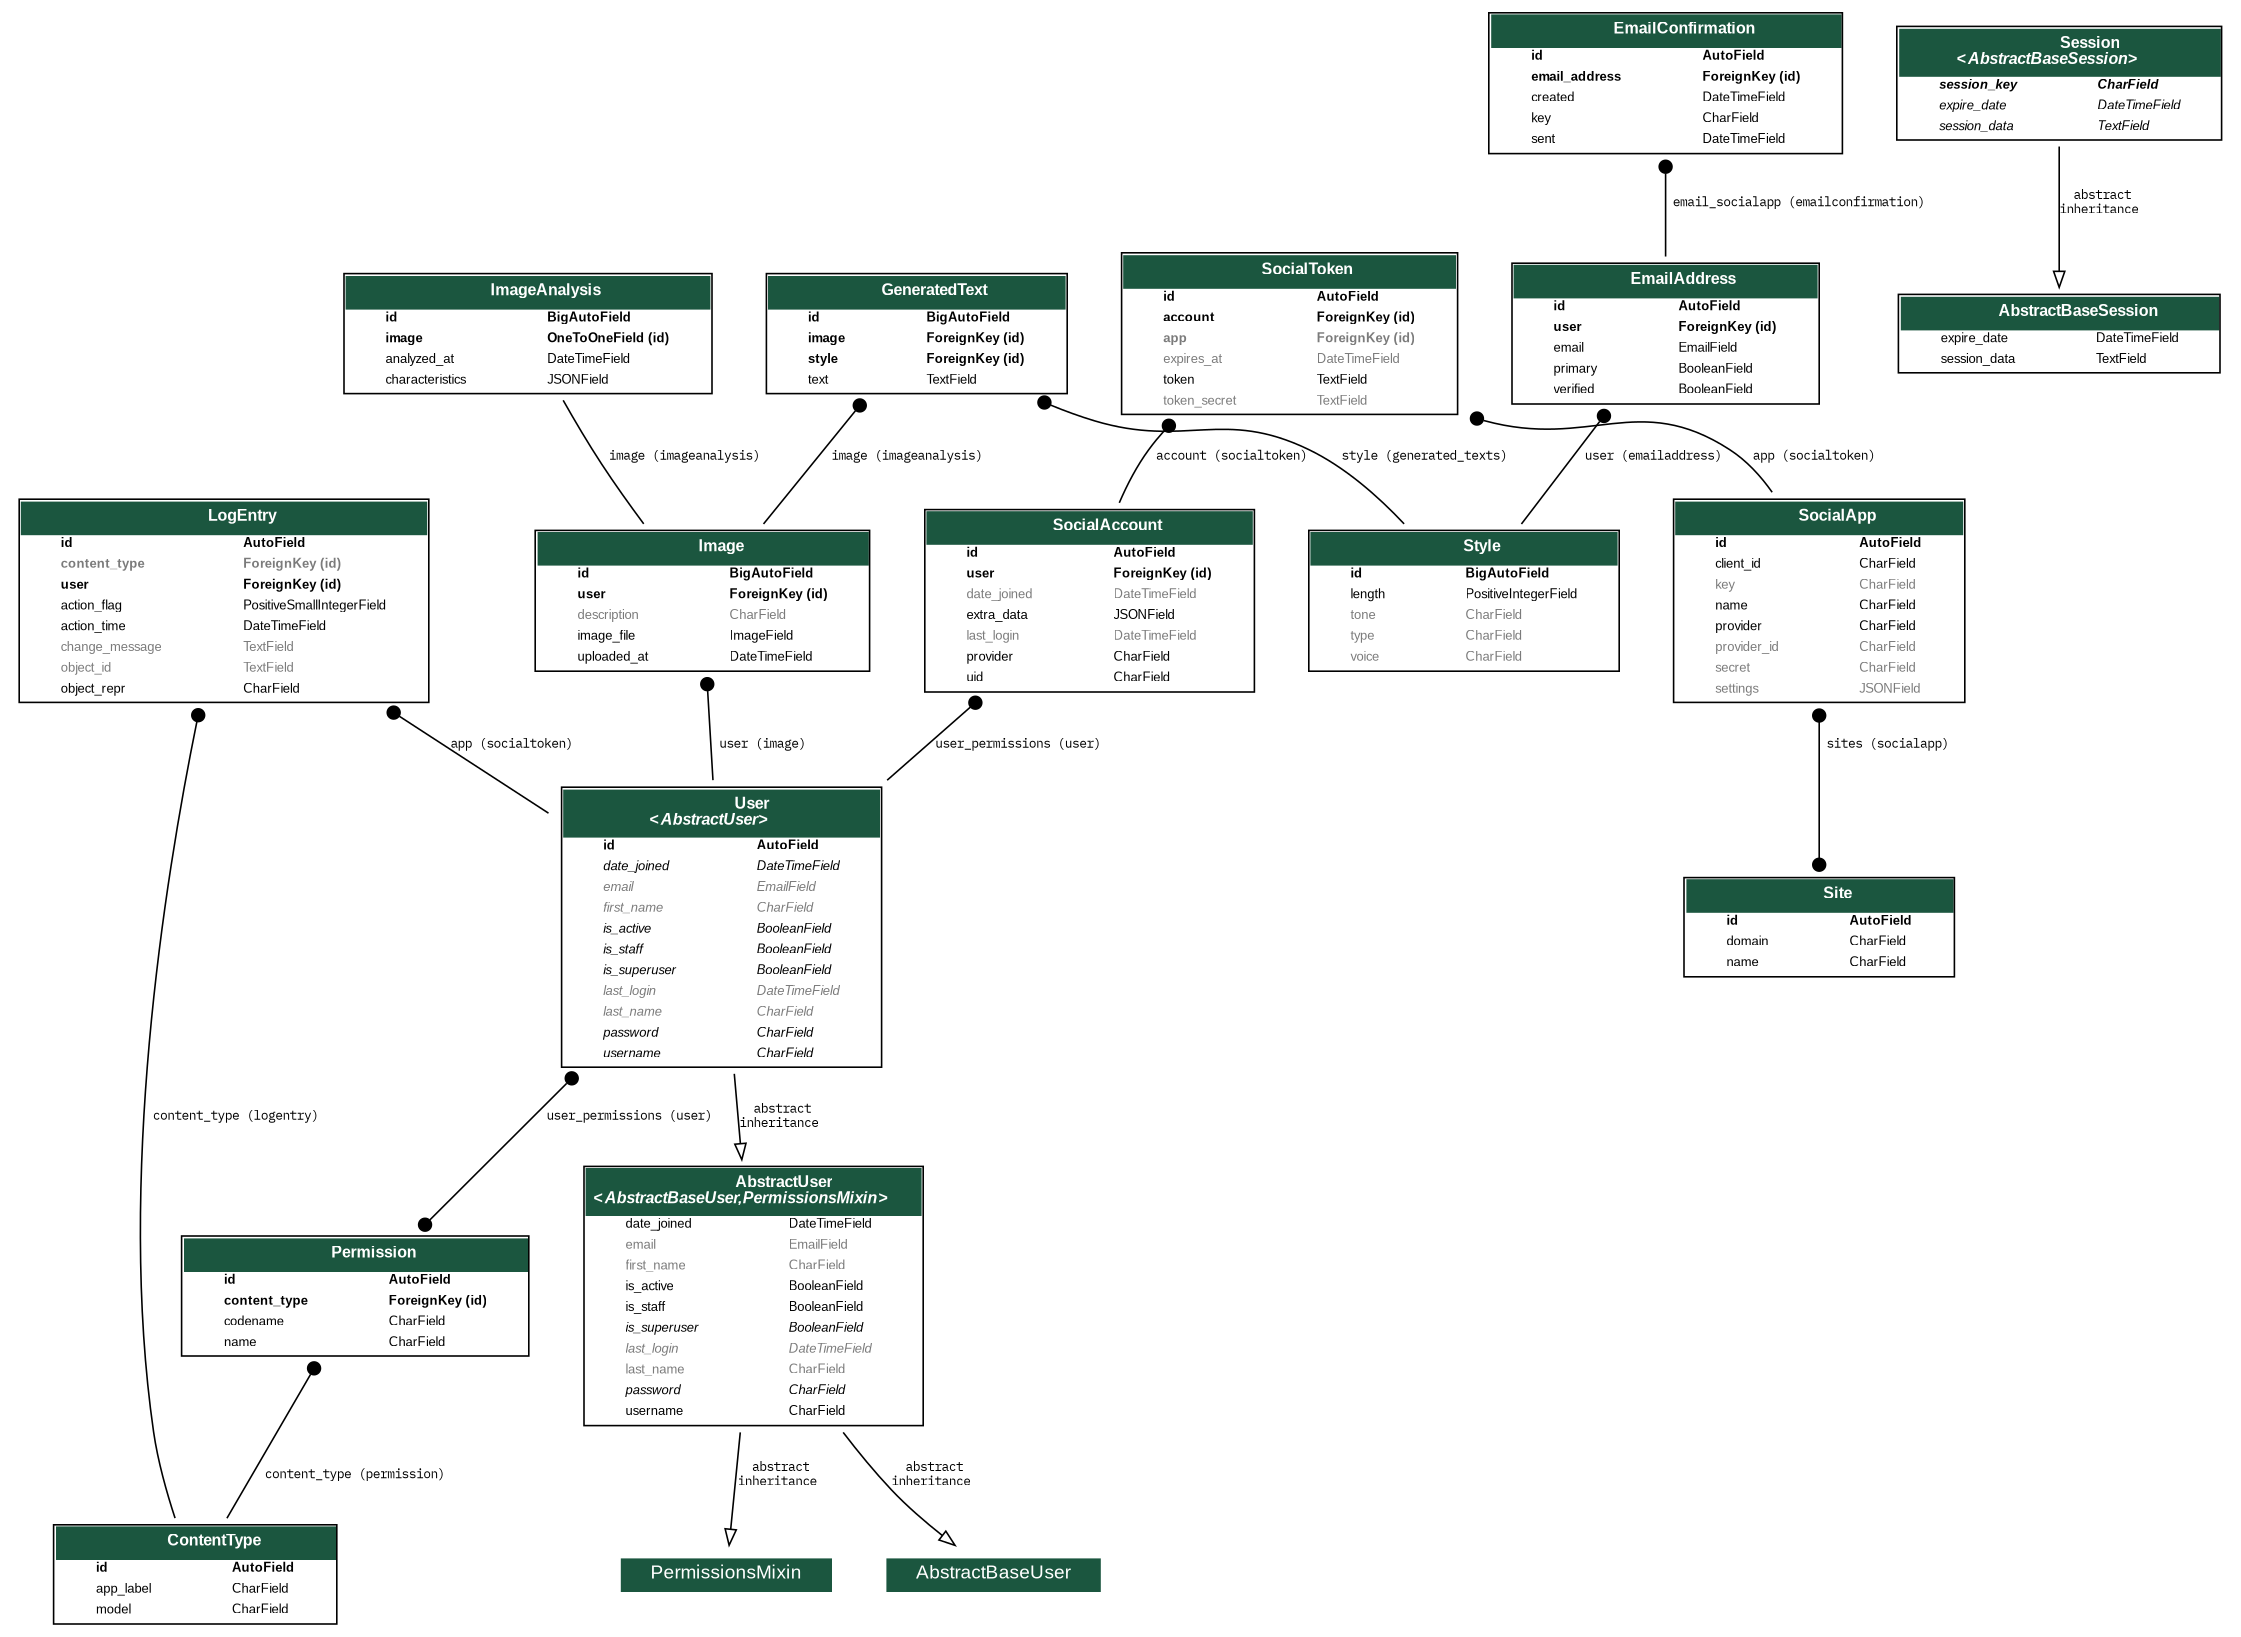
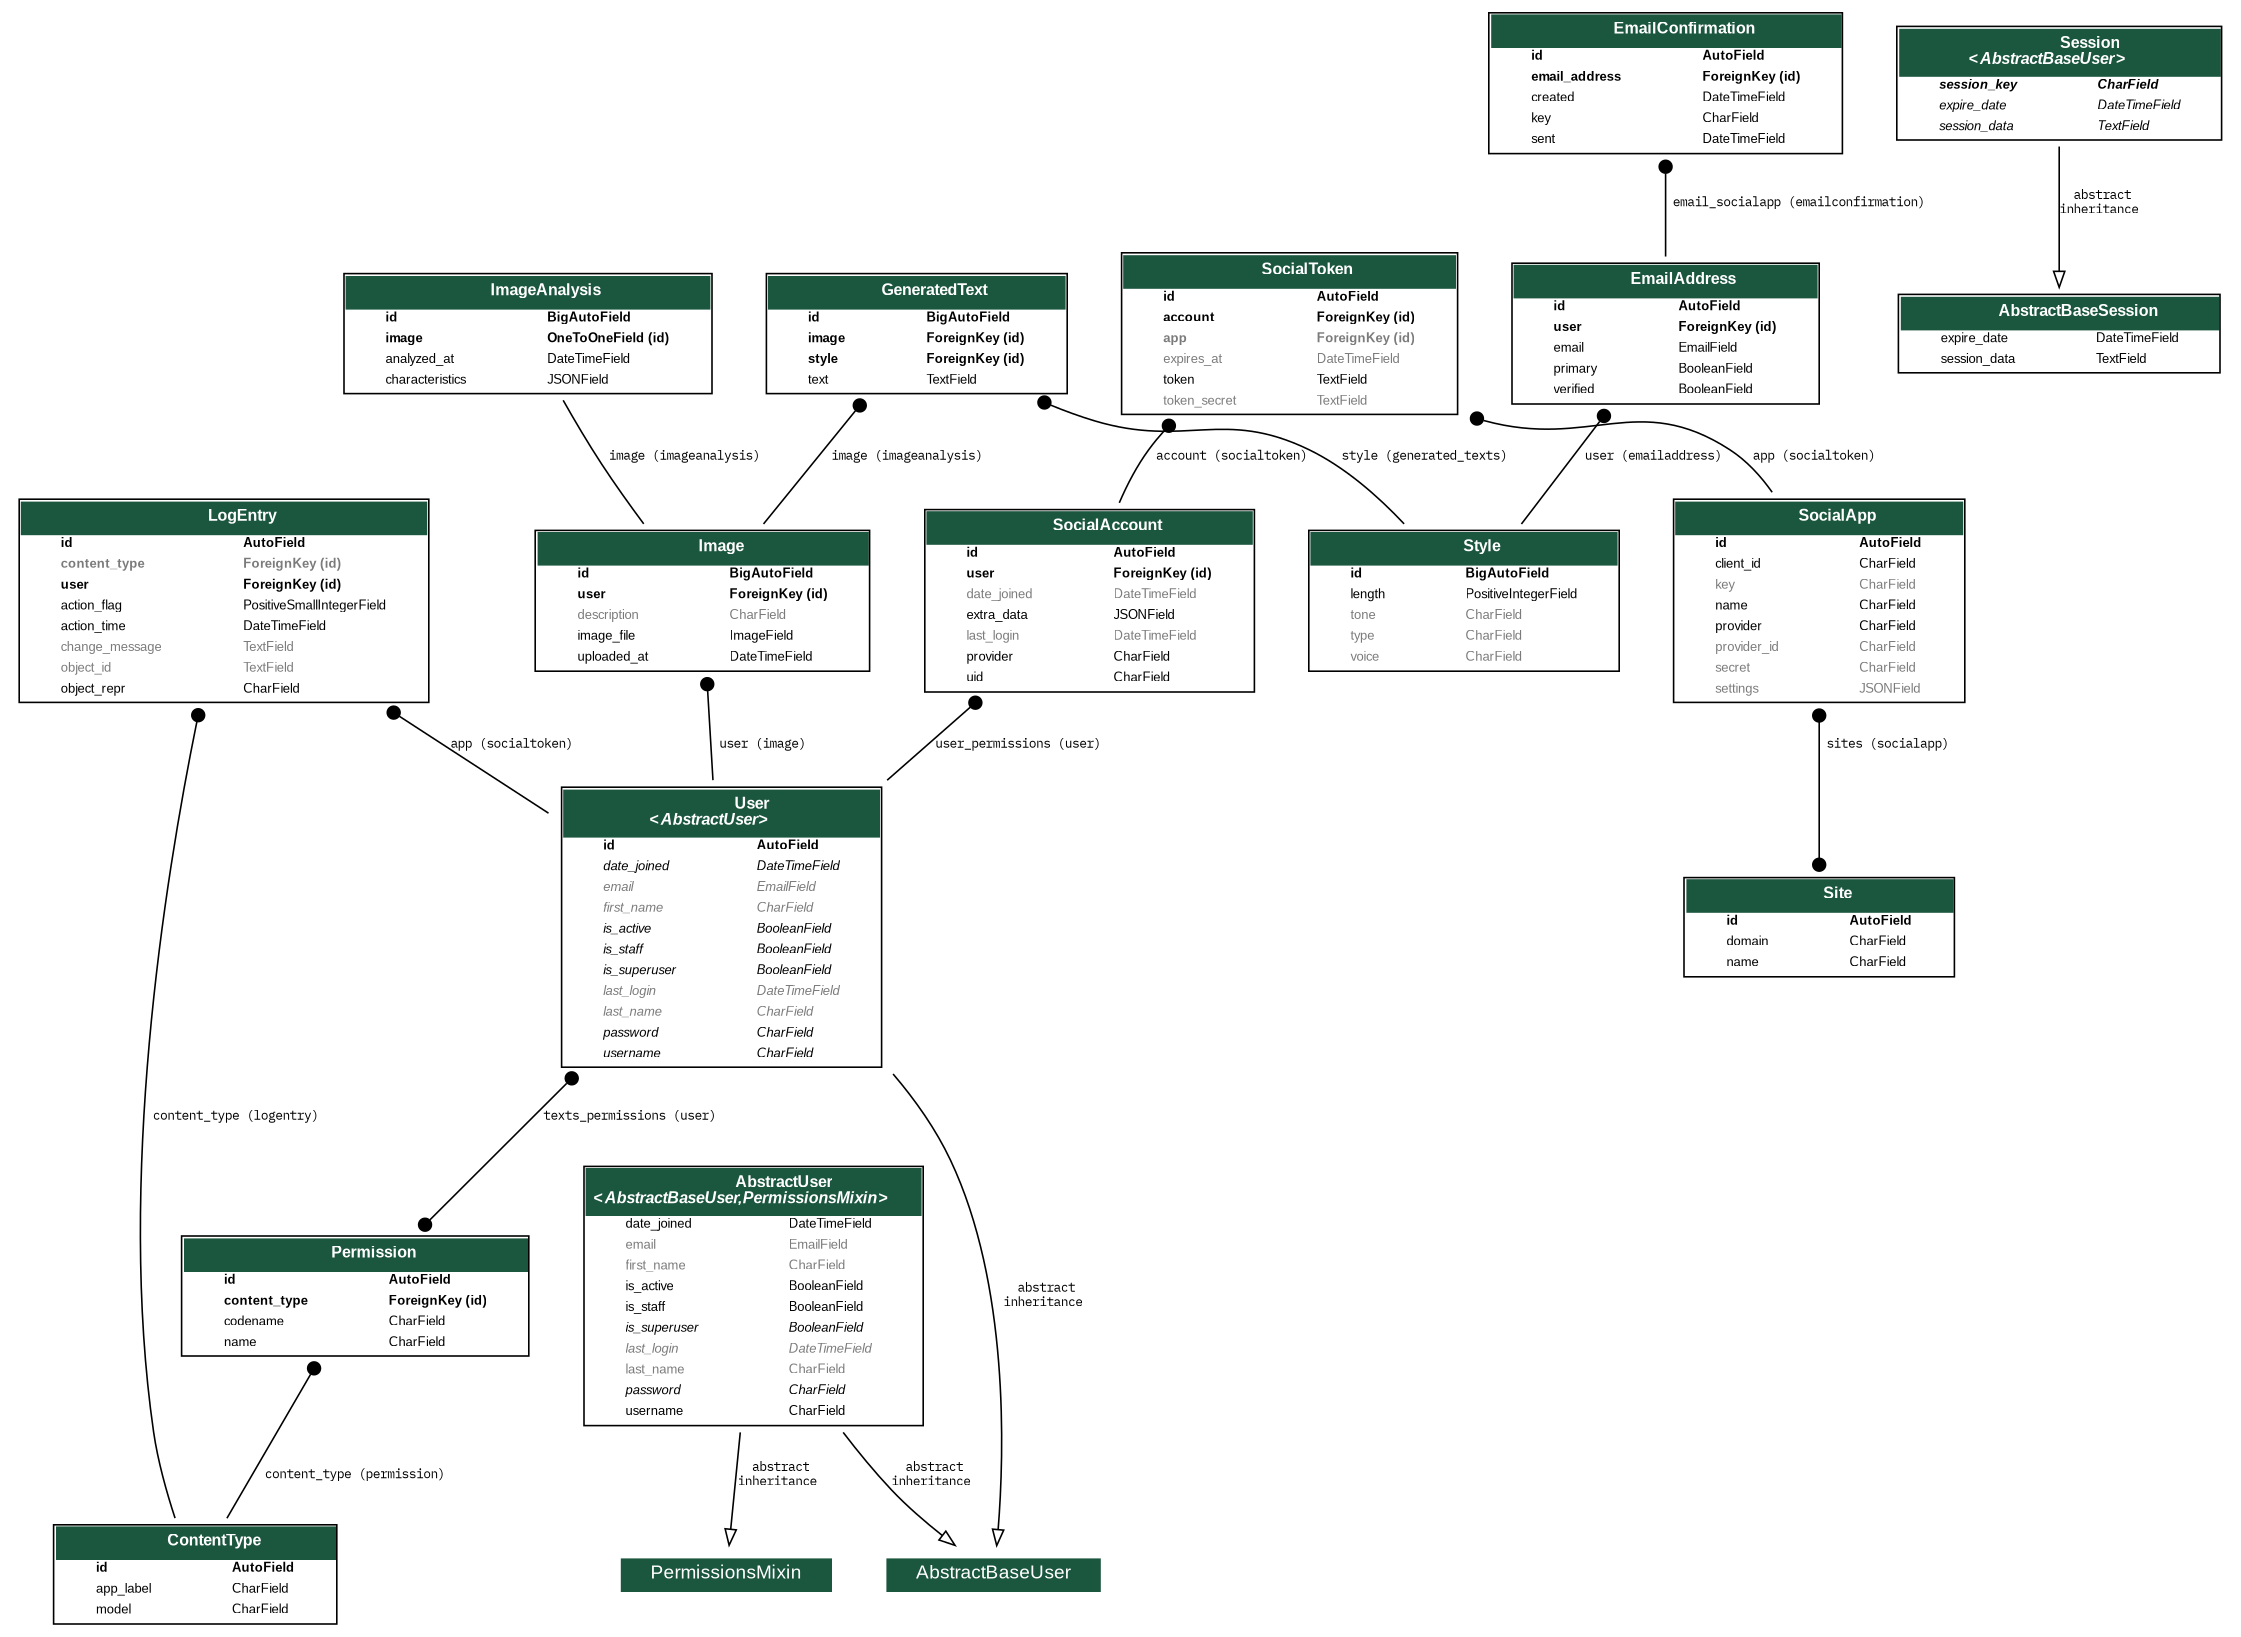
node "Session": text "AbstractBaseSession" -> "AbstractBaseUser"
edge "User" -- "AbstractUser": now "User" -- "AbstractBaseUser"
edge "User" -- "Permission": label " user_permissions (user)" -> " texts_permissions (user)"
